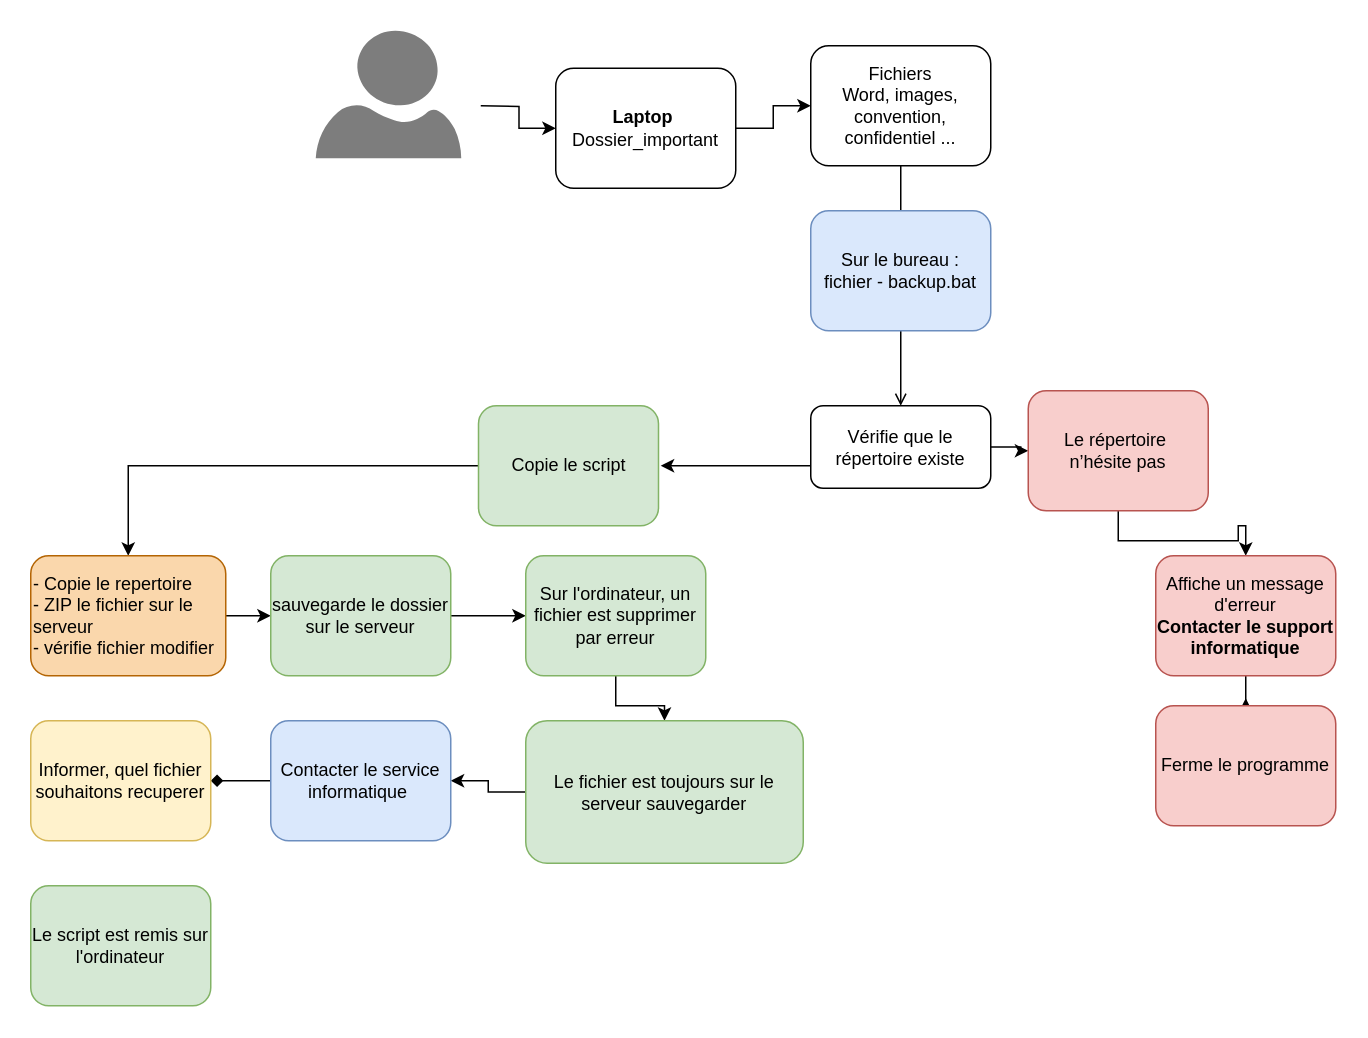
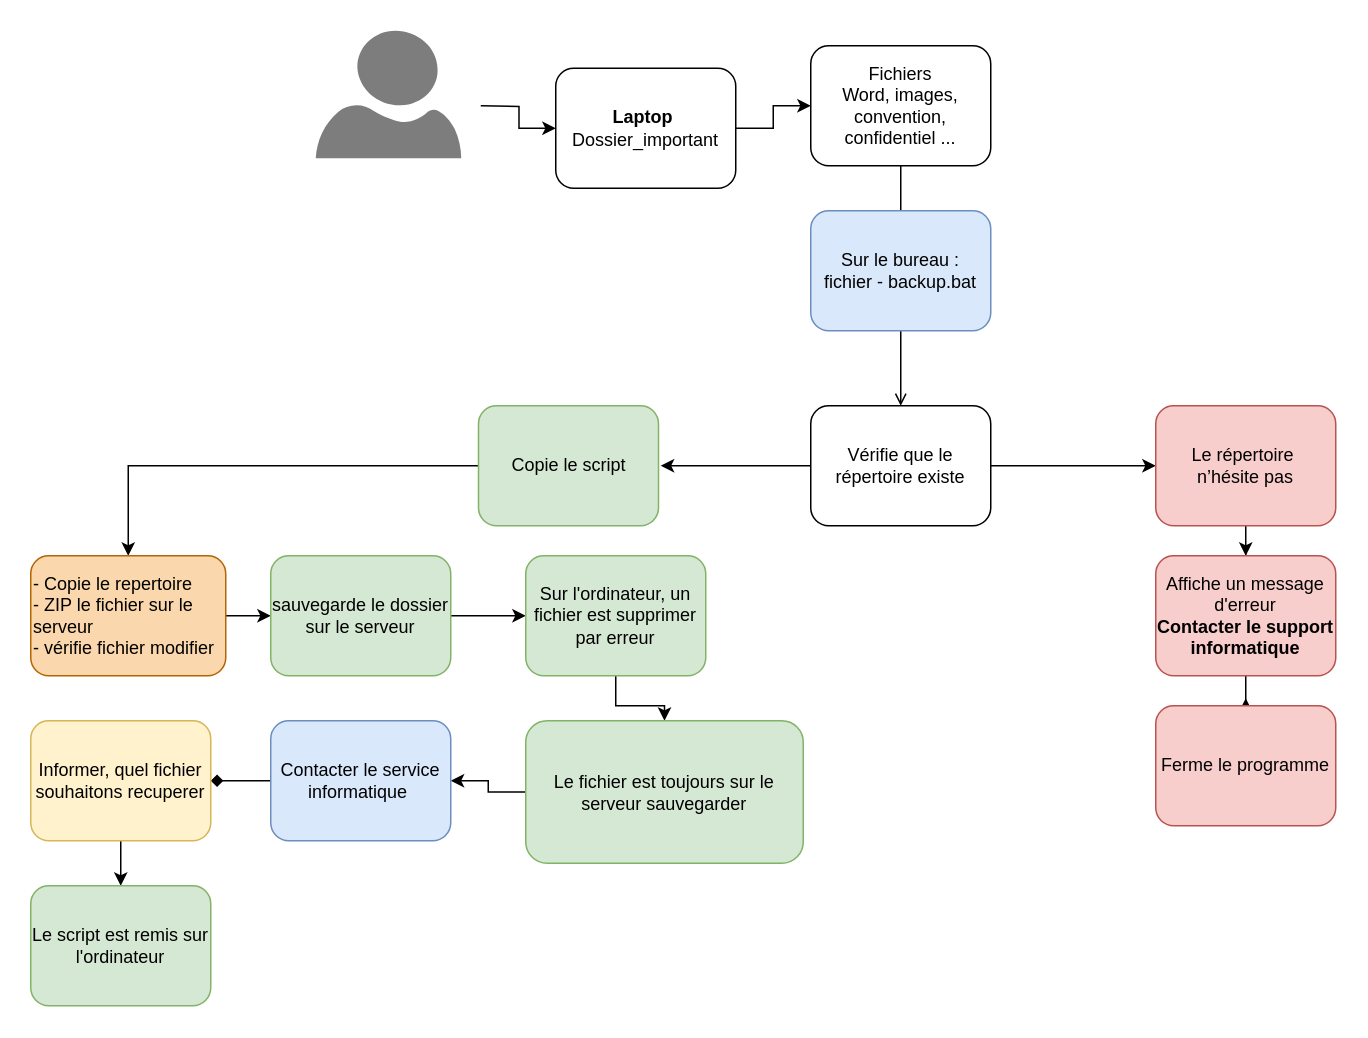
node "Vérifie que le répertoire existe": size 180x83 -> 180x120
node "Le répertoire n’hésite pas": moved (1118, 451) -> (1246, 466)
edge "Informer, quel fichier souhaitons recuperer" -> "Le script est remis sur l'ordinateur": added
